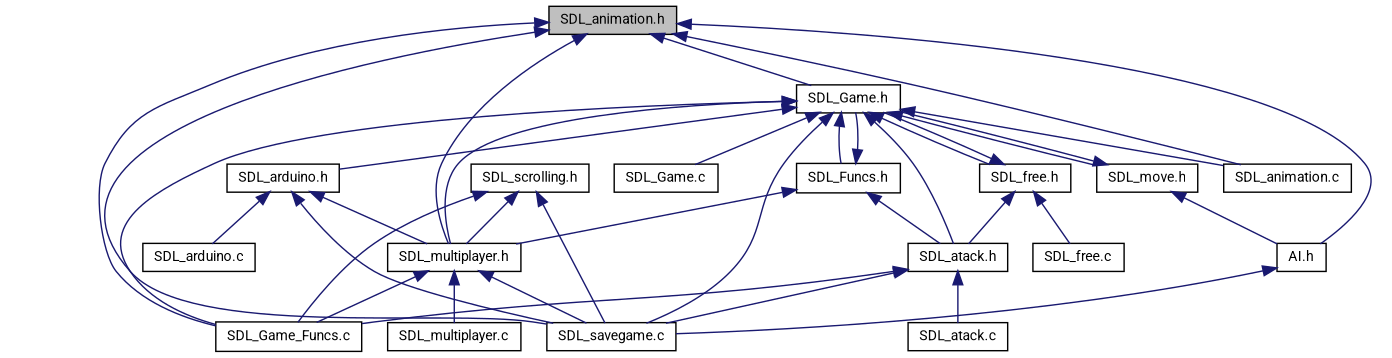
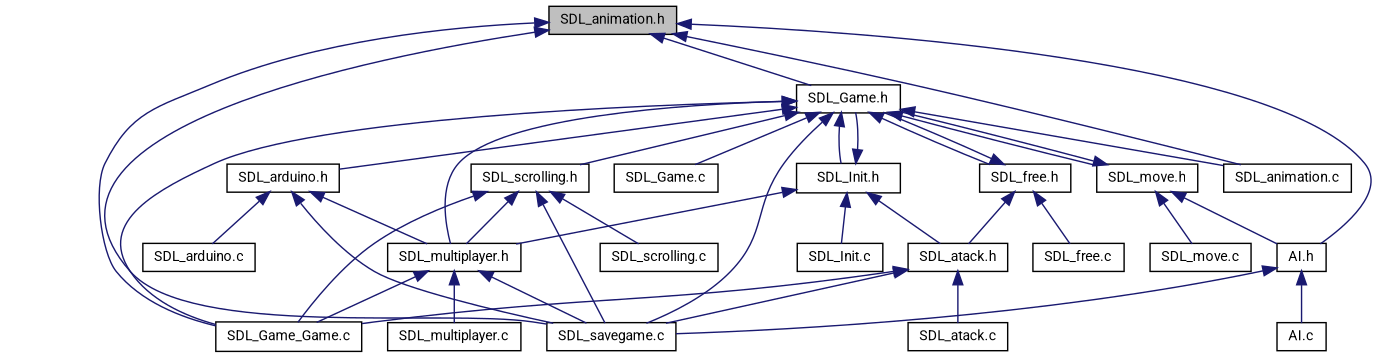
edge "SDL_multiplayer.h" -> "SDL_animation.h": removed
node "SDL_Funcs.h": label "SDL_Funcs.h" -> "SDL_Init.h"
edge "SDL_atack.h" -> "SDL_Game.h": now "SDL_scrolling.h" -> "SDL_Game.h"
node "SDL_scrolling.c": added
node "SDL_Init.c": added
node "SDL_move.c": added
node "SDL_Game_Funcs.c": label "SDL_Game_Funcs.c" -> "SDL_Game_Game.c"
node "AI.c": added
